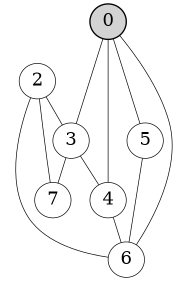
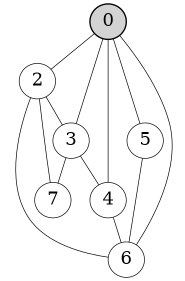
edge "0" -- "2": added
